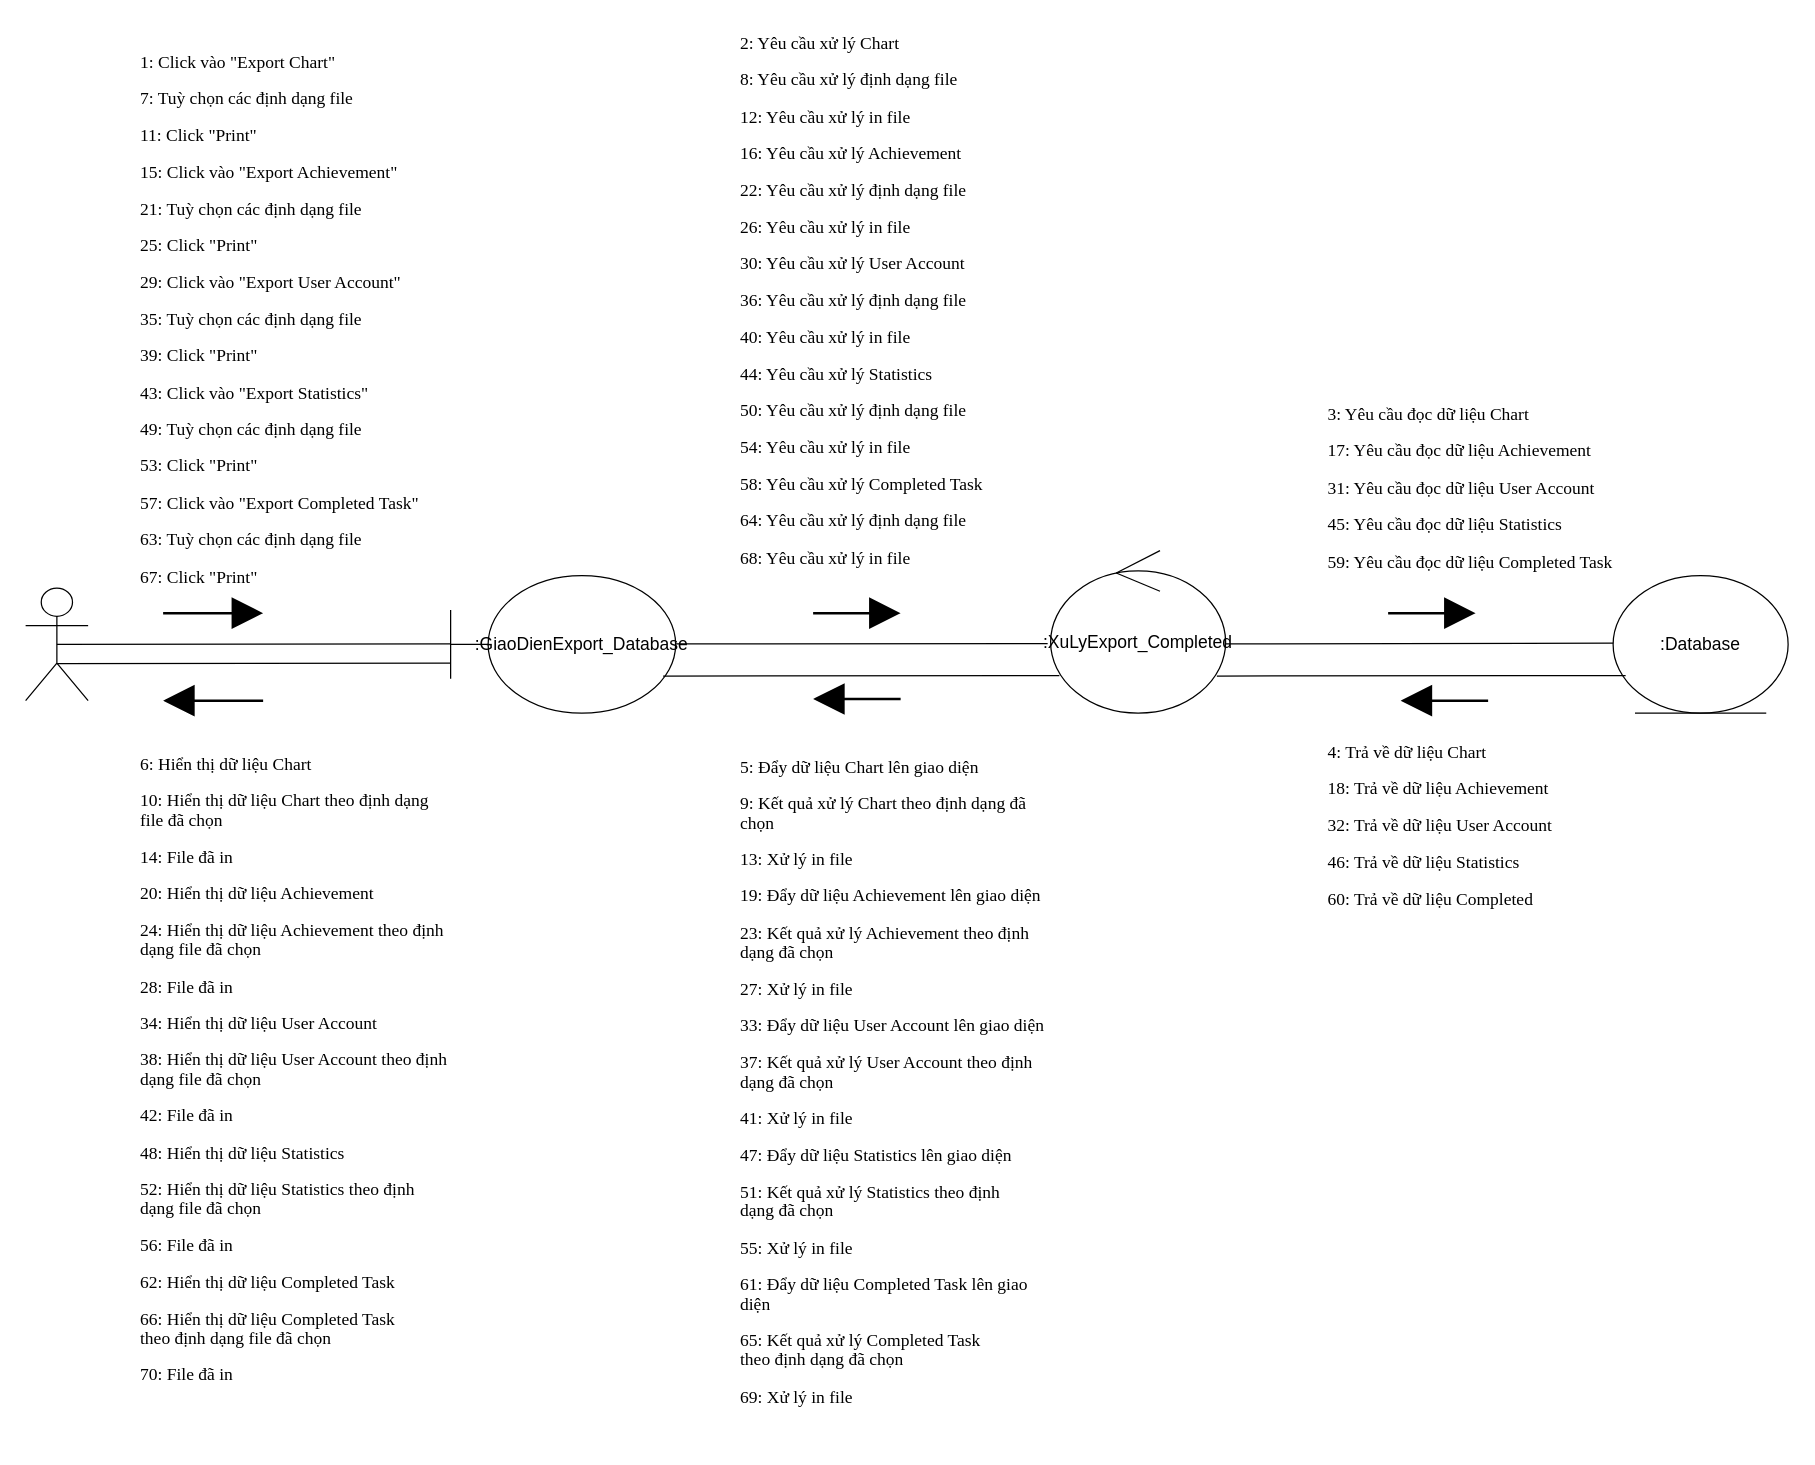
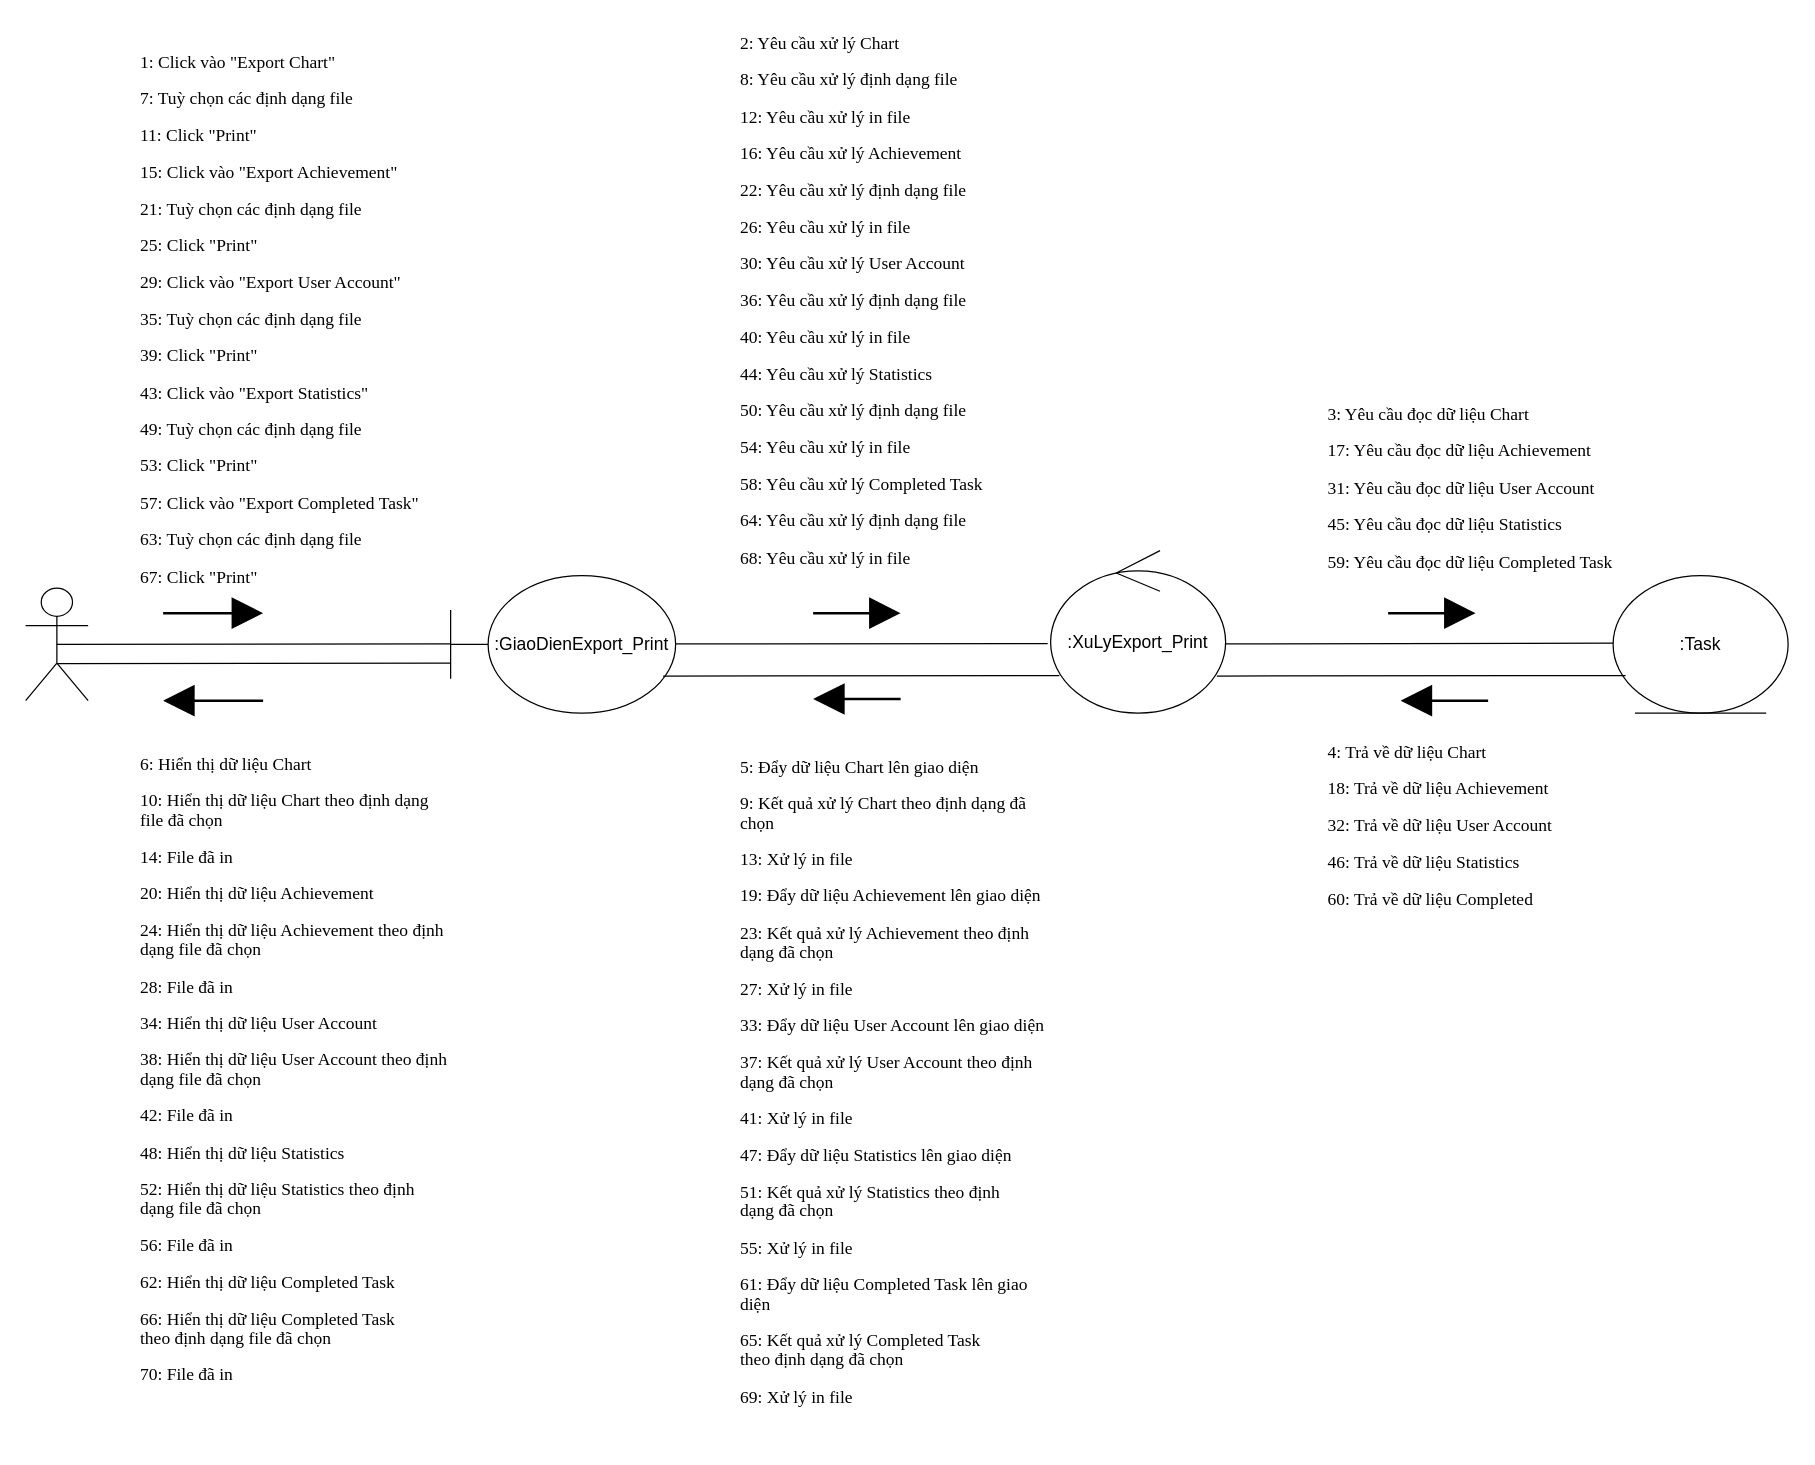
node ":XuLyExport_Completed": label ":XuLyExport_Completed" -> ":XuLyExport_Print"
node ":GiaoDienExport_Database": label ":GiaoDienExport_Database" -> ":GiaoDienExport_Print"
node ":Database": label ":Database" -> ":Task"
